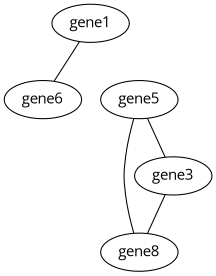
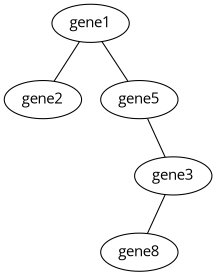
node "gene6": label "gene6" -> "gene2"
edge "gene5" -- "gene8": now "gene5" -- "gene1"
